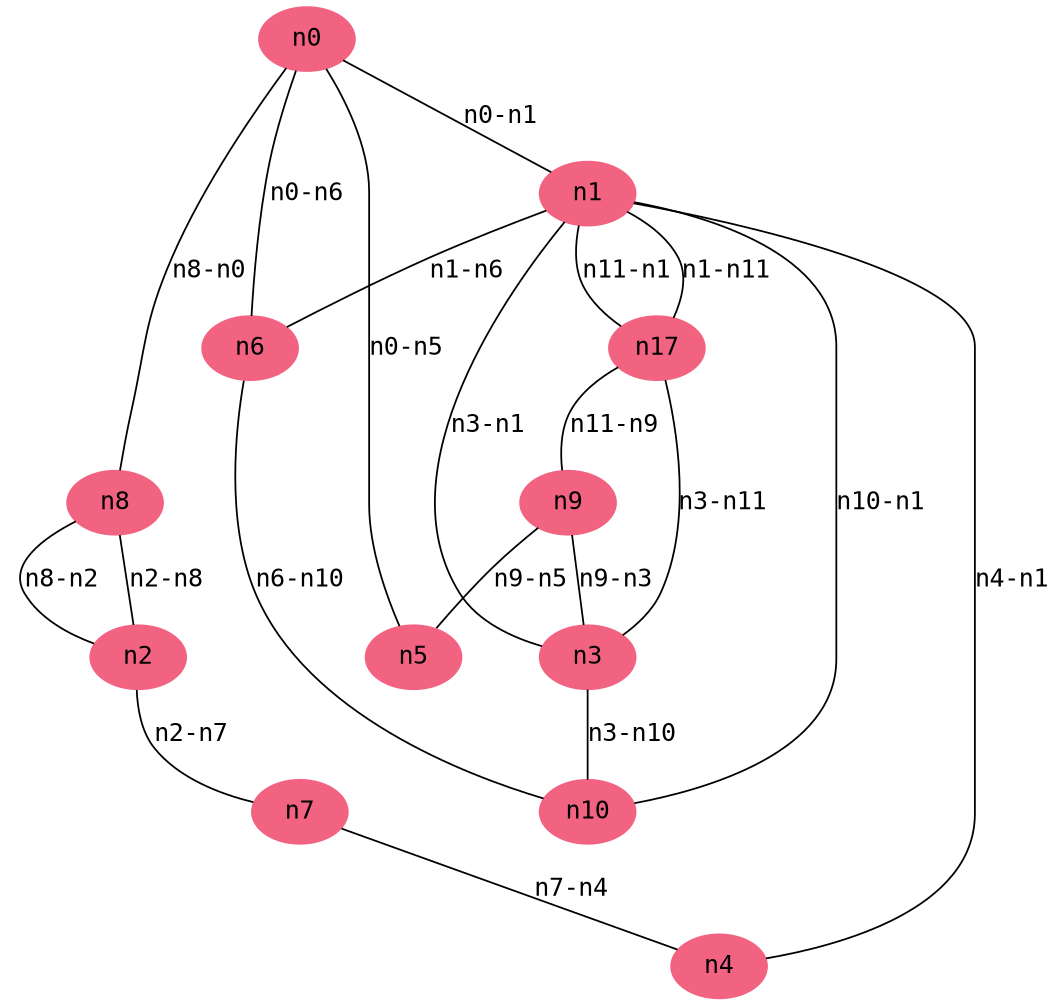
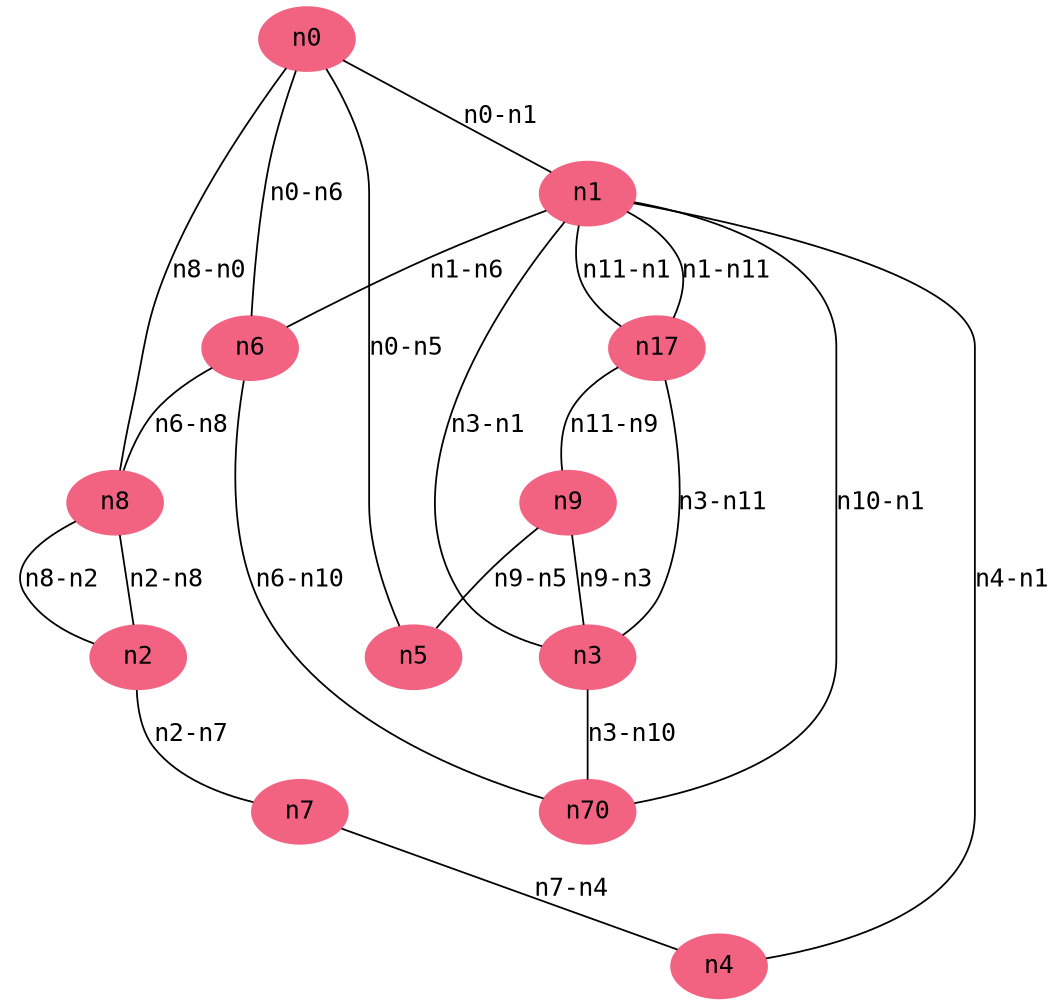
edge "n6" -- "n8": added, label "n6-n8"
node "n10": label "n10" -> "n70"
